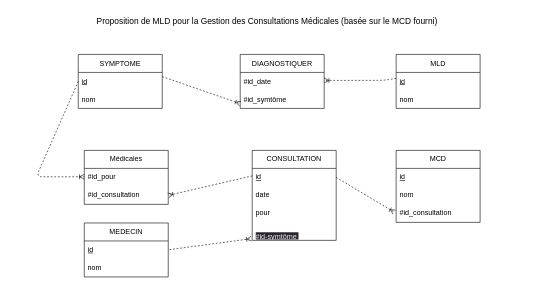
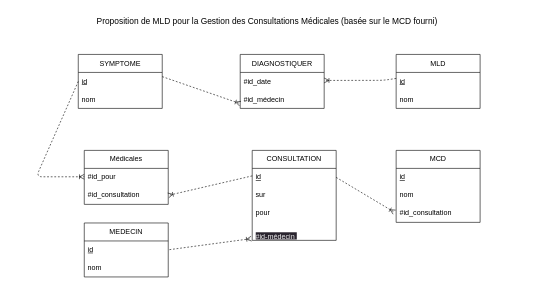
node "#id_symtôme": label "#id_symtôme" -> "#id_médecin"
node "date": label "date" -> "sur"
node "#id-symtôme": label "#id-symtôme" -> "#id-médecin"
